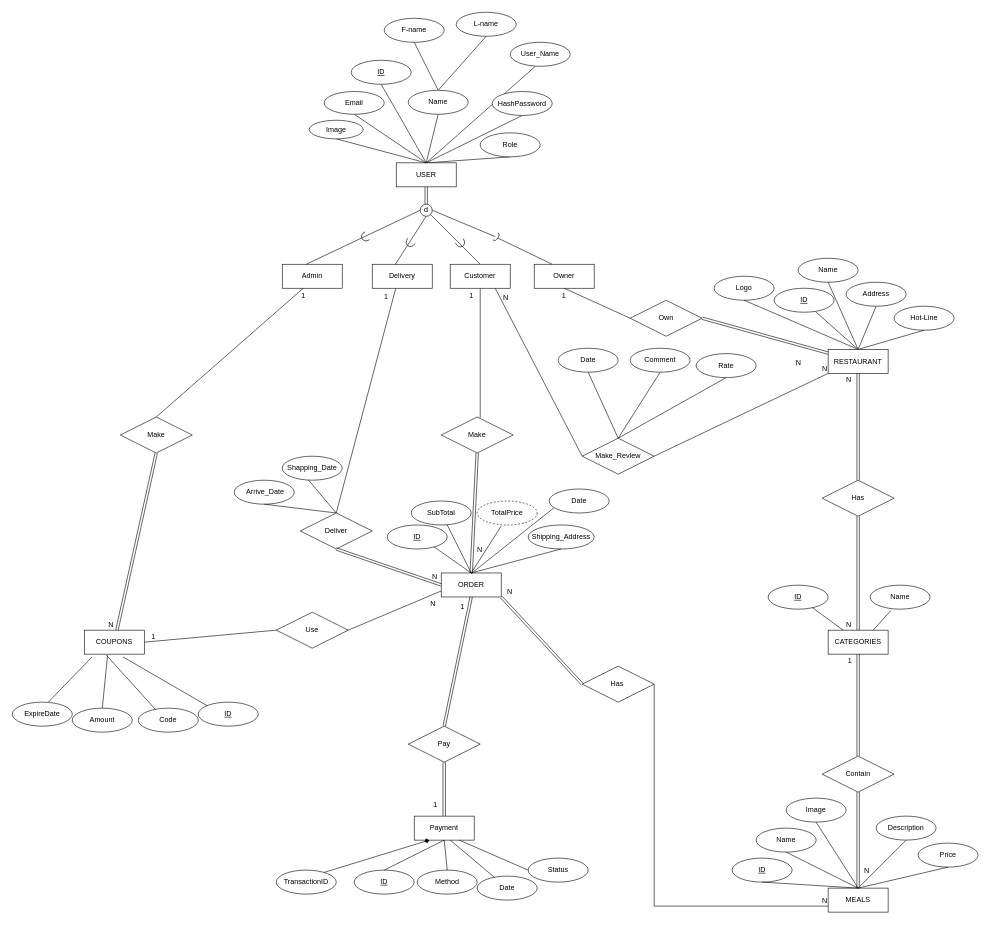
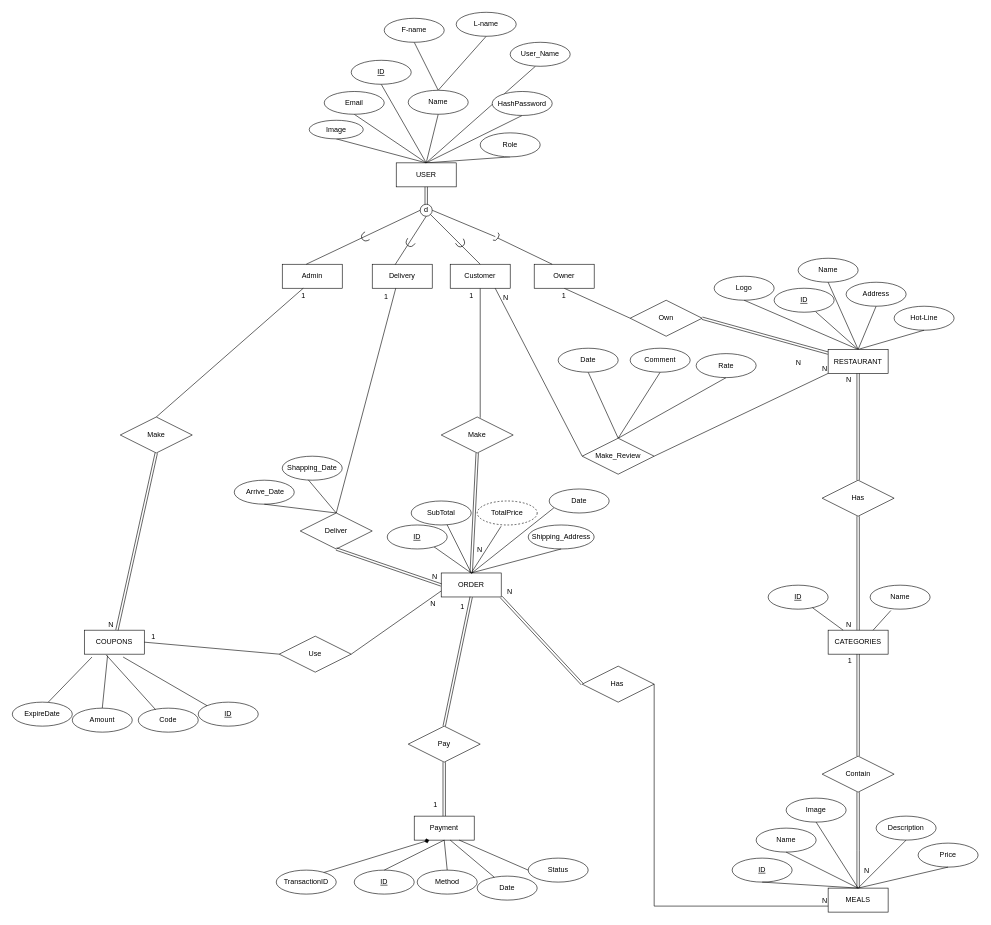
node "Use": moved (312, 630) -> (315, 654)
